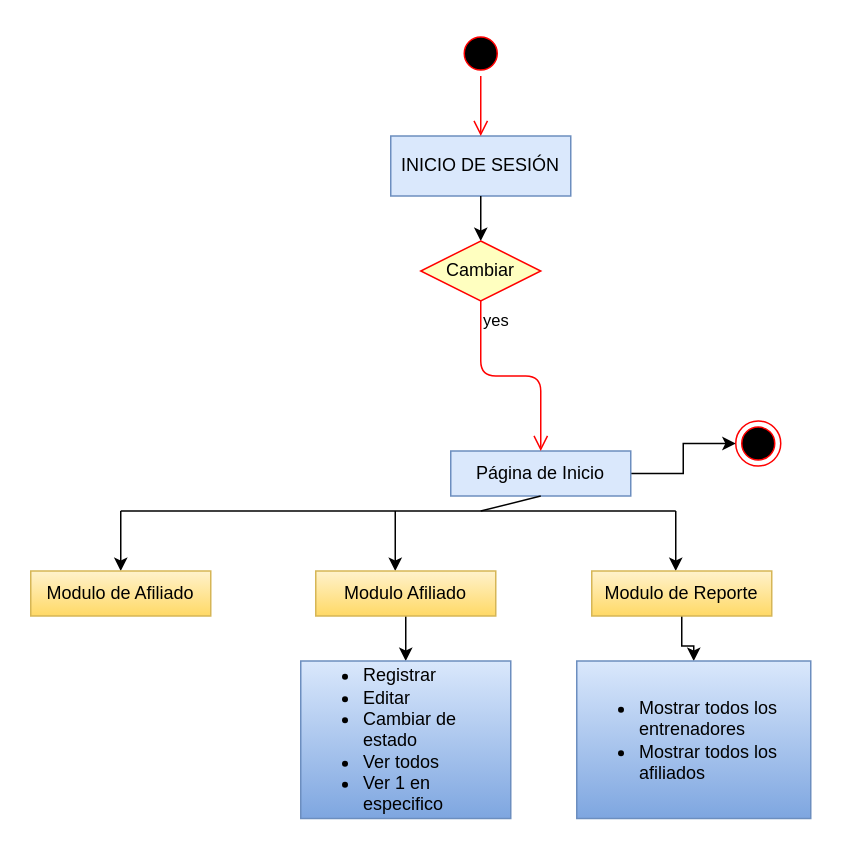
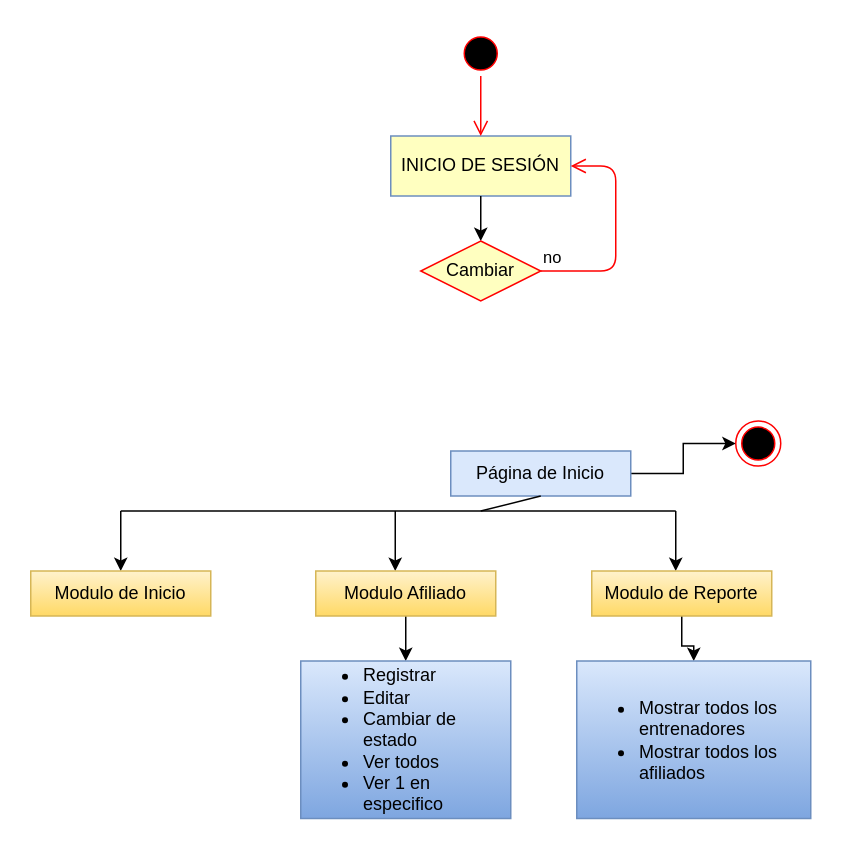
node "INICIO DE SESIÓN": fillcolor #dae8fc -> #ffffc0
edge "Cambiar" -> "INICIO DE SESIÓN": added, label "no"
edge "Cambiar" -> "Página de Inicio": removed, label "yes"
node "Modulo de Afiliado": label "Modulo de Afiliado" -> "Modulo de Inicio"
